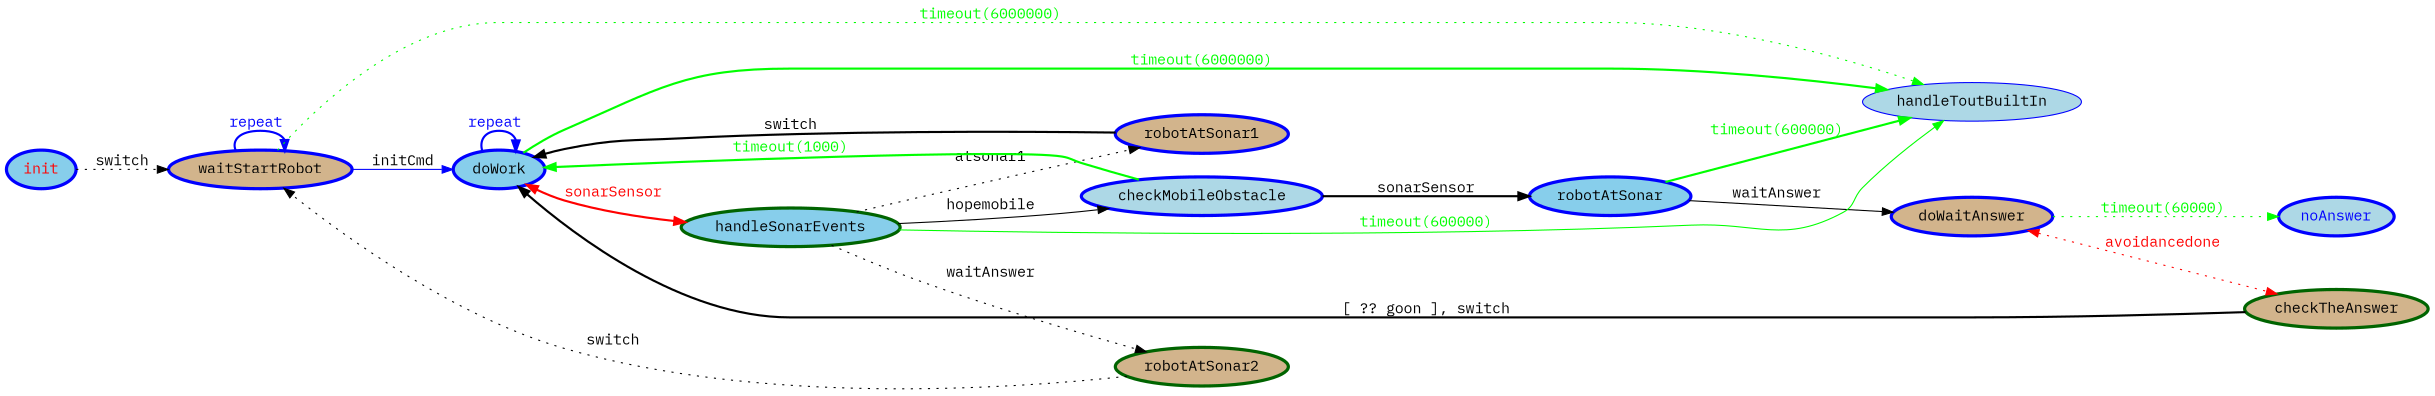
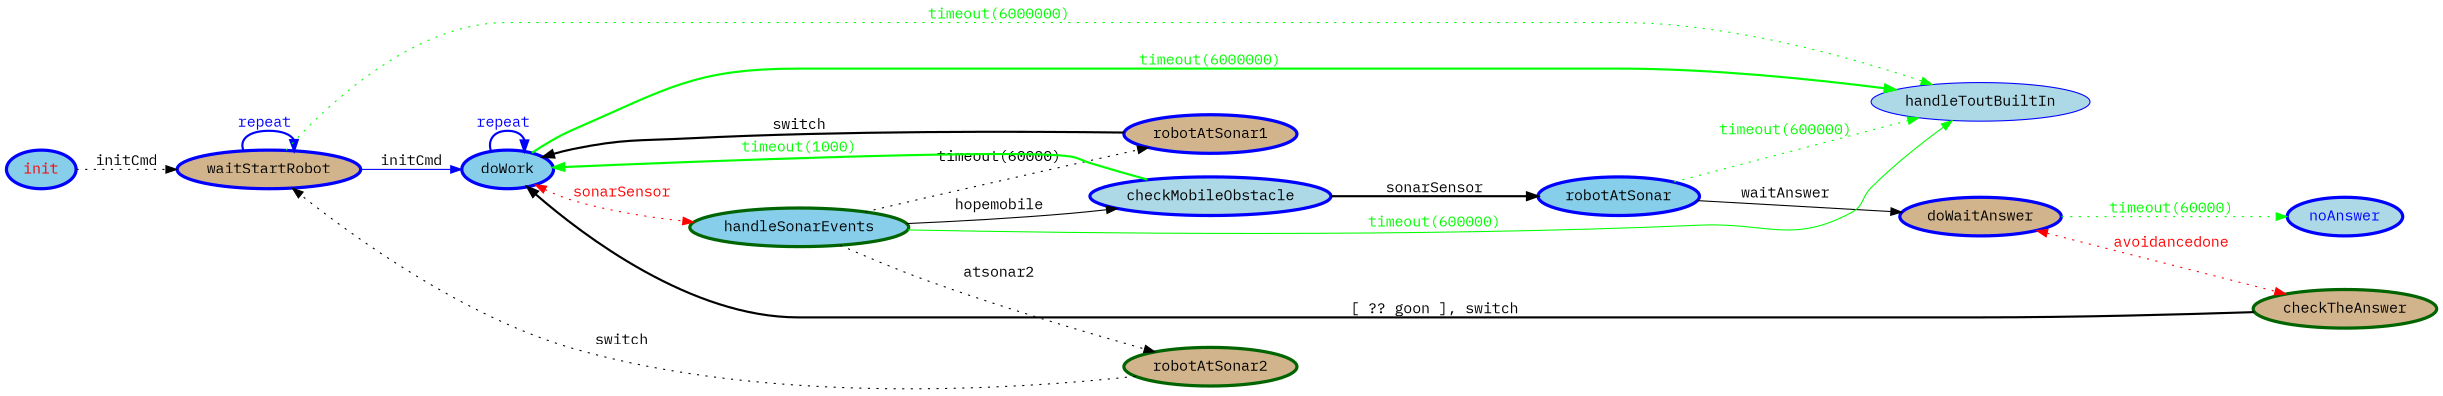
edge "robotAtSonar" -> "handleToutBuiltIn": style bold -> dotted
edge "handleSonarEvents" -> "robotAtSonar1": label "atsonar1" -> "timeout(60000)"
edge "init" -> "waitStartRobot": label "switch" -> "initCmd"
edge "doWork" -- "handleSonarEvents": style bold -> dotted
edge "handleSonarEvents" -> "robotAtSonar2": label "waitAnswer" -> "atsonar2"
